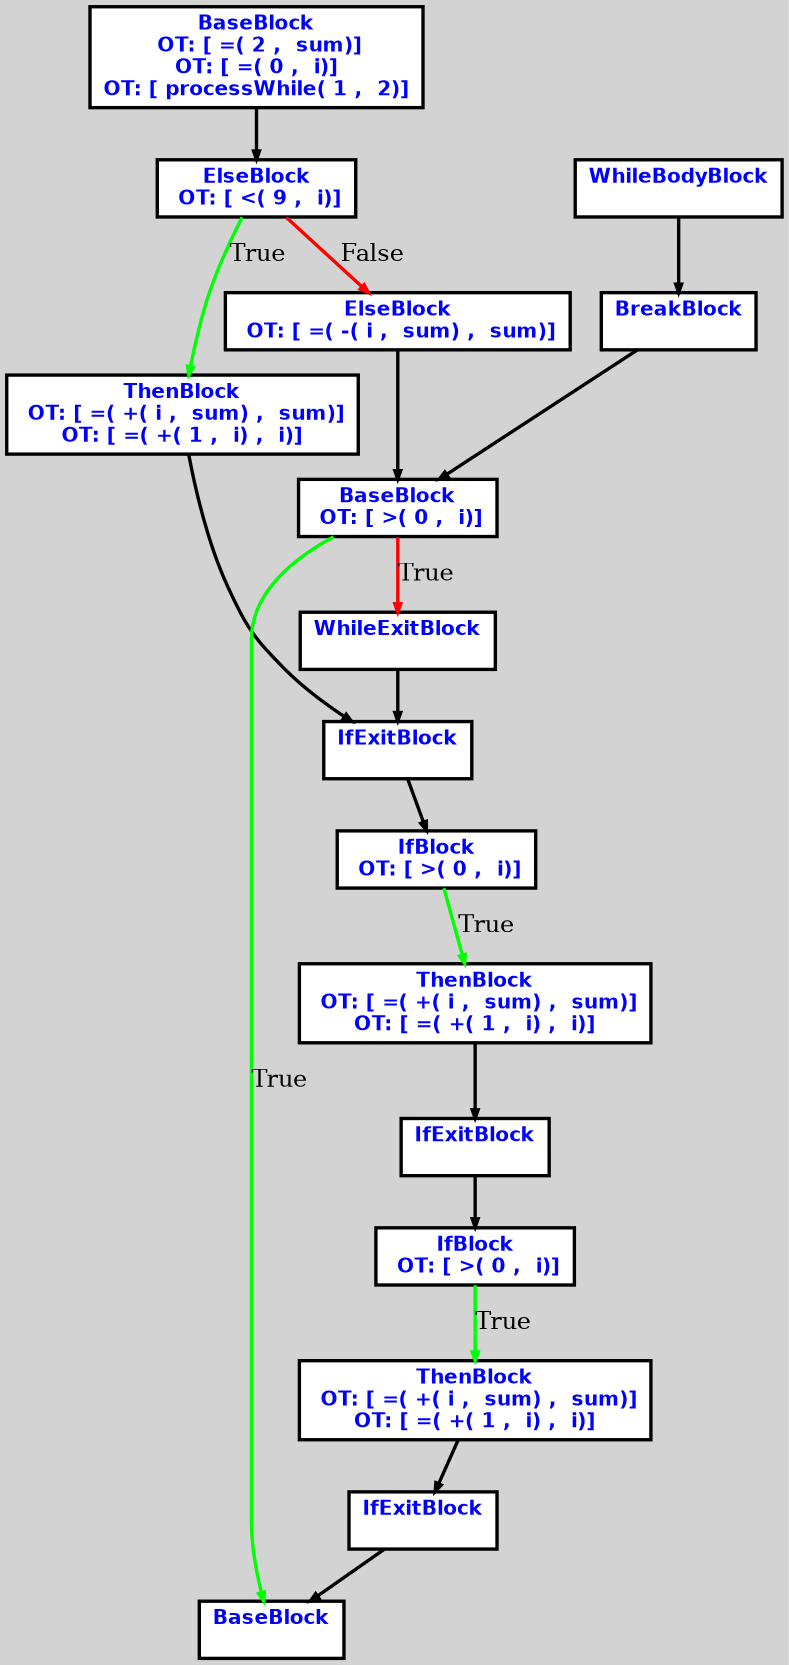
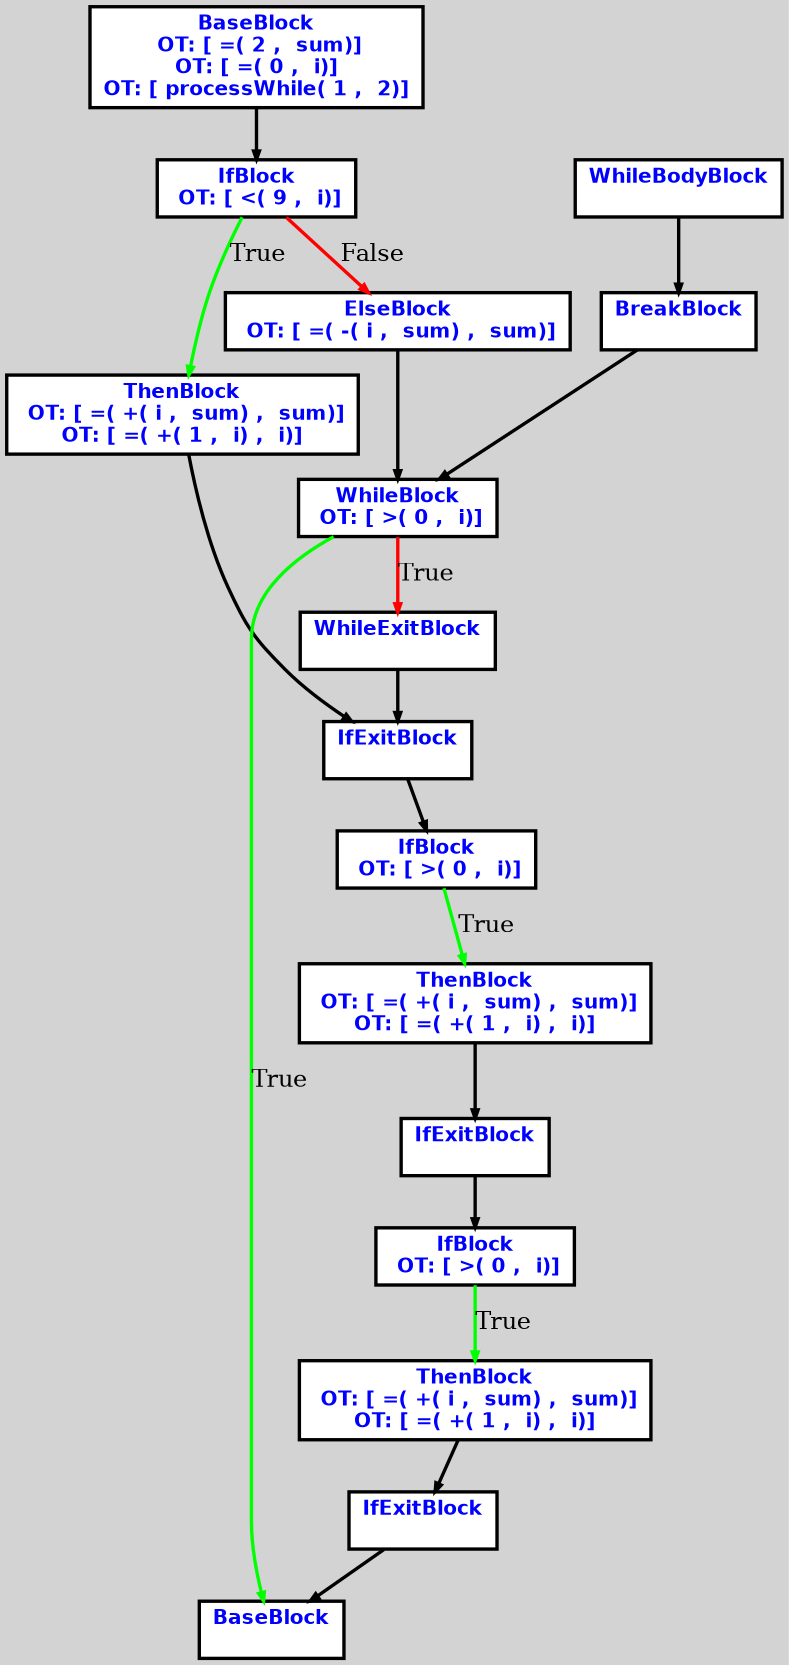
node "ElseBlock OT: [ <( 9 ,  i)]": label "ElseBlock OT: [ <( 9 ,  i)]" -> "IfBlock OT: [ <( 9 ,  i)]"
node "BaseBlock OT: [ >( 0 ,  i)]": label "BaseBlock OT: [ >( 0 ,  i)]" -> "WhileBlock OT: [ >( 0 ,  i)]"
